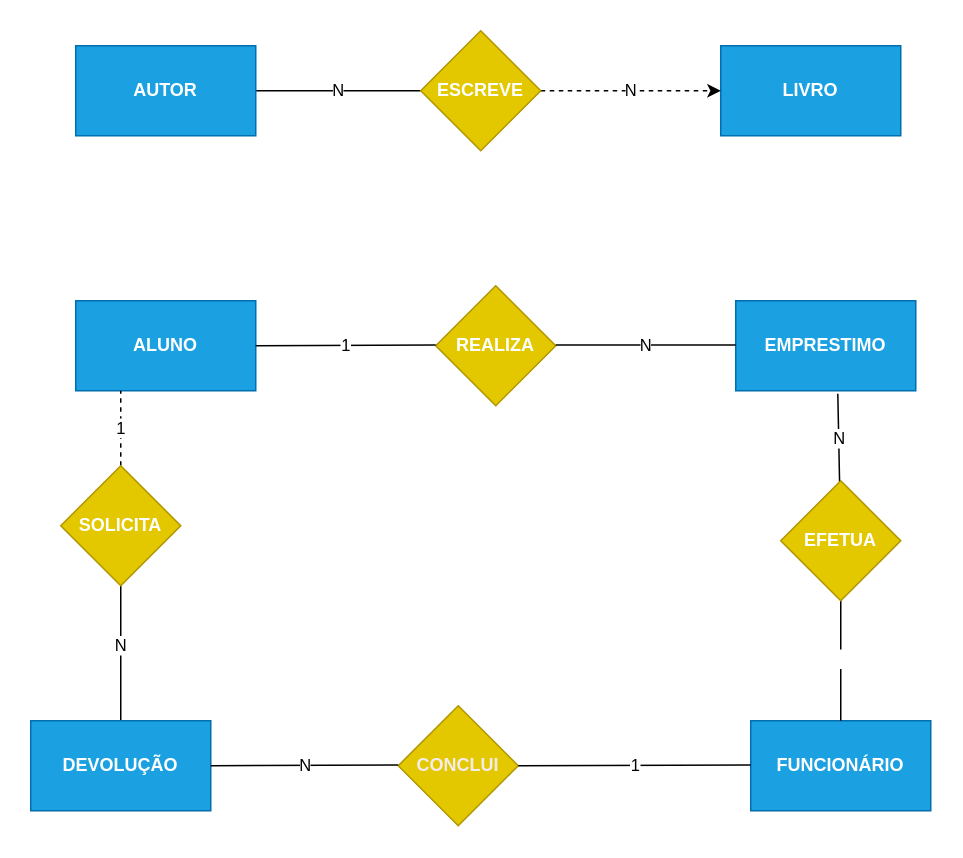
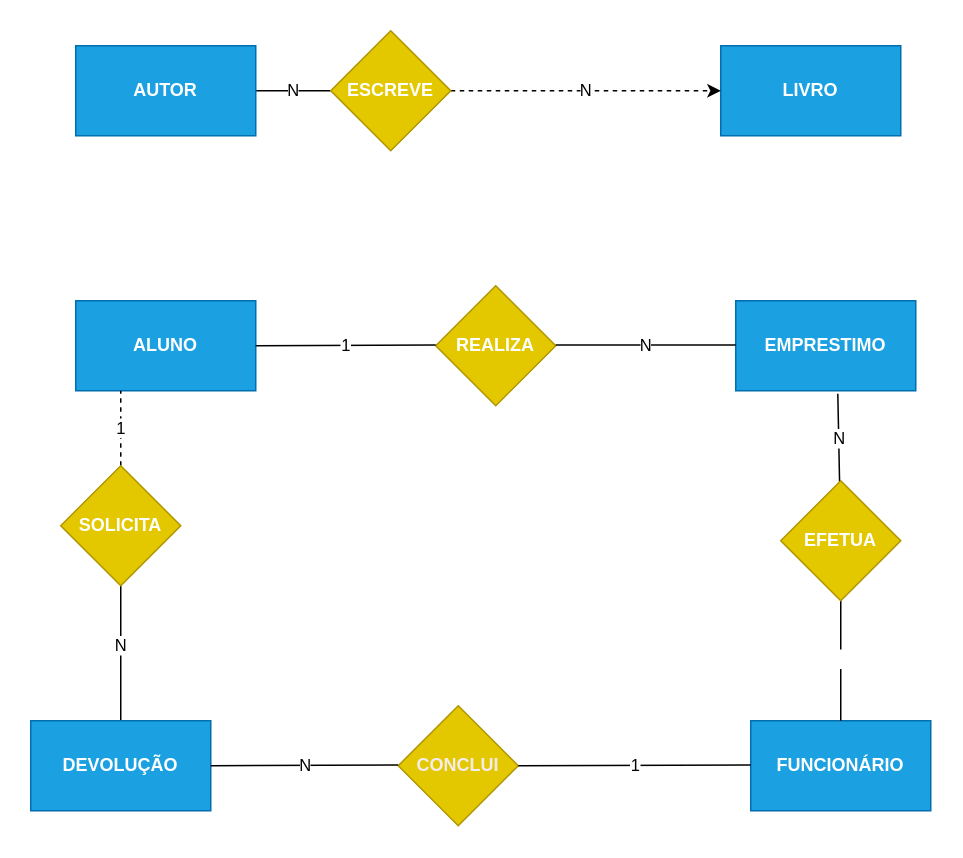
node "ESCREVE": moved (481, 91) -> (391, 91)
